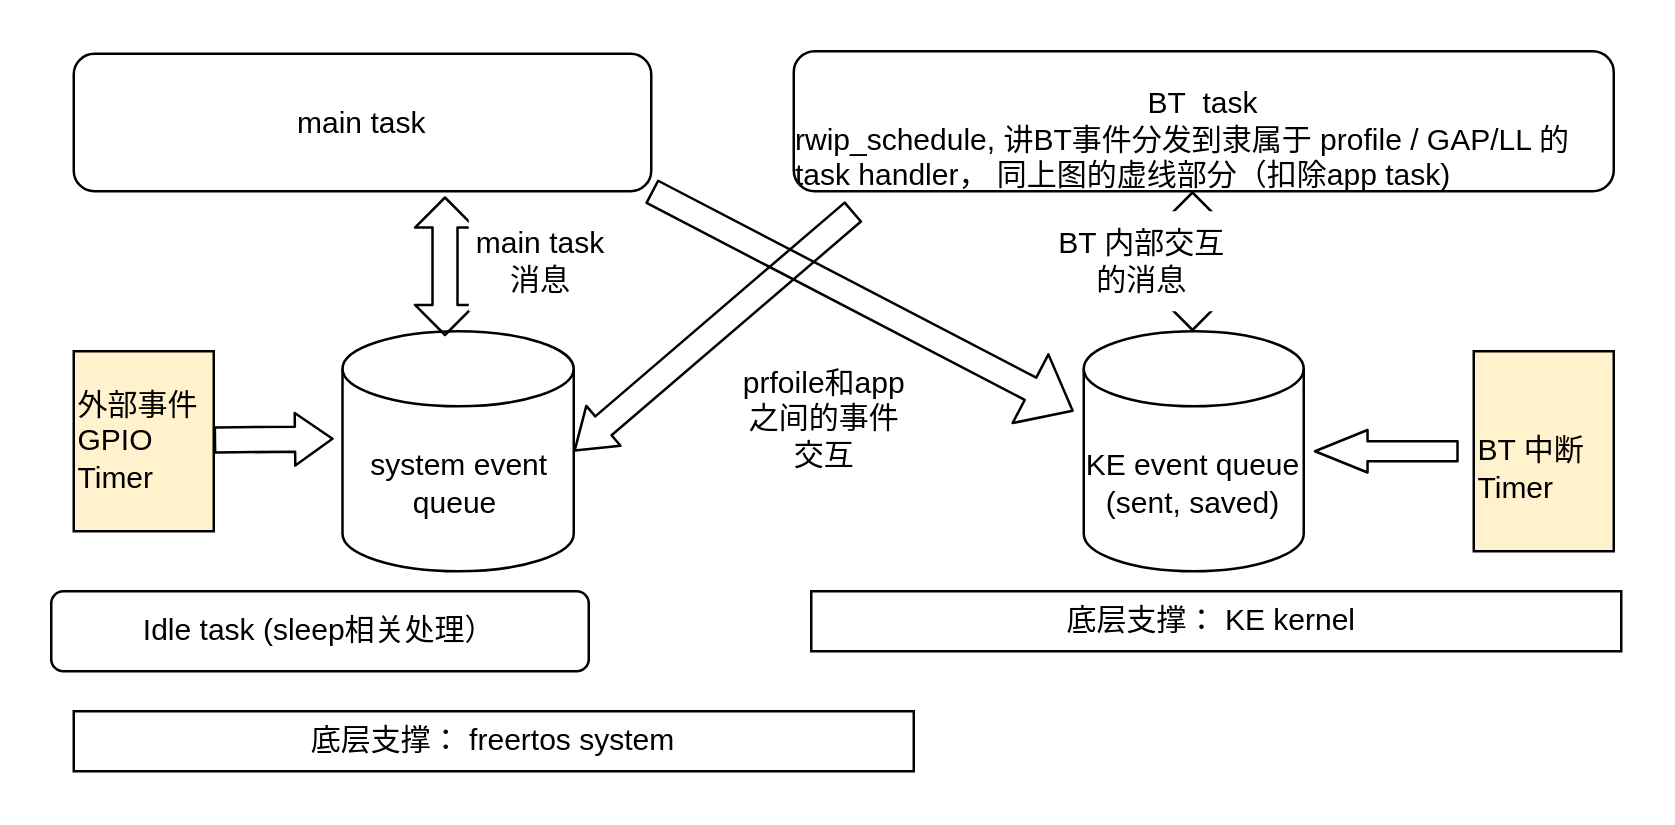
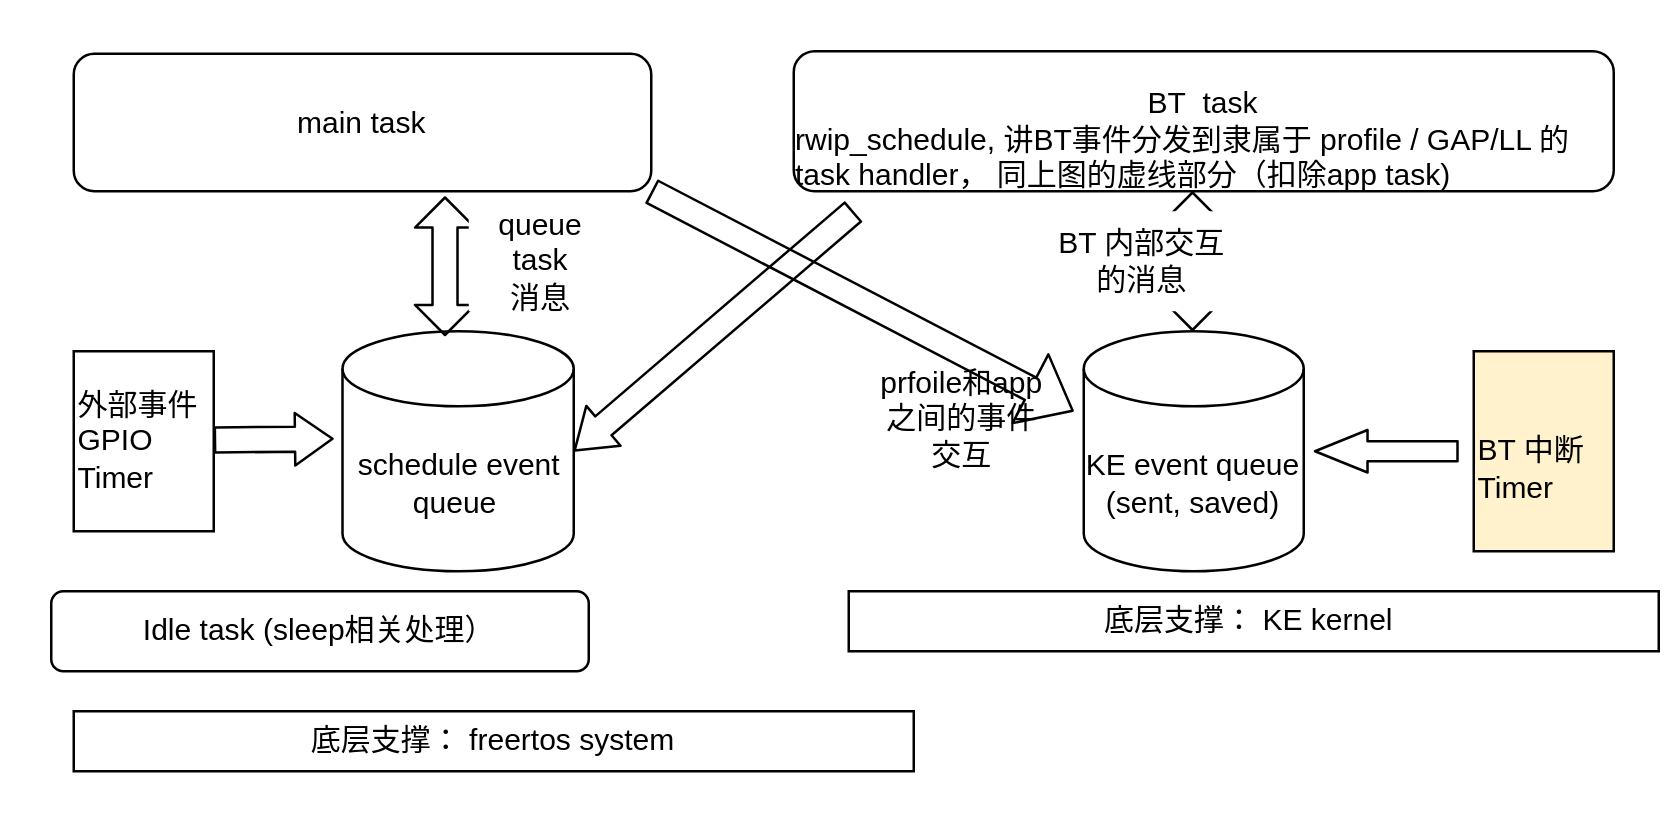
node "main task 消息": label "main task 消息" -> "queue task 消息"
node "prfoile和app之间的事件交互": moved (825, 419) -> (963, 419)
node "外部事件 GPIO Timer": fillcolor #fff2cc -> #ffffff
node "system event queue": label "system event queue" -> "schedule event queue"
node "底层支撑： KE kernel": moved (1216, 621) -> (1254, 621)
